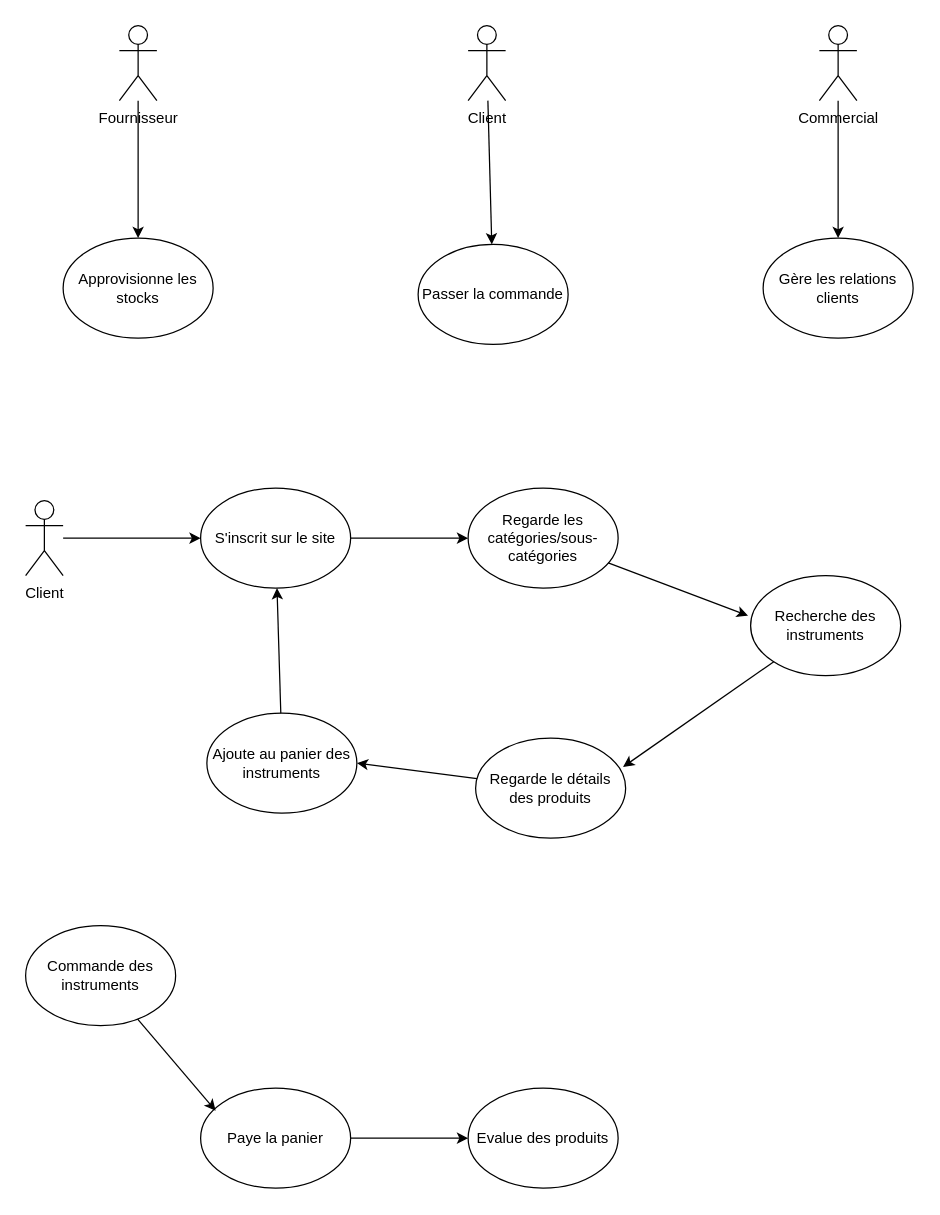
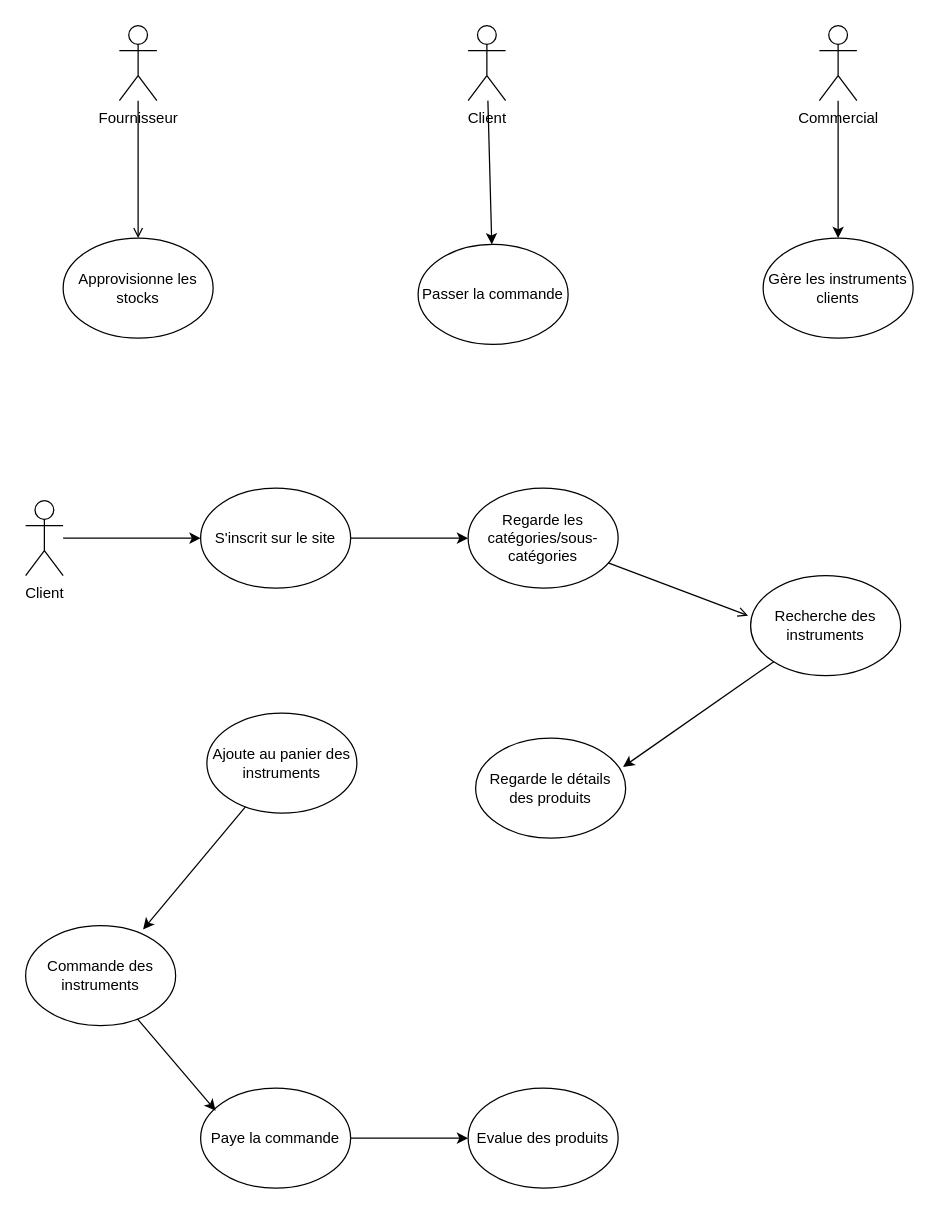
edge "Fournisseur" -> "Approvisionne les stocks": arrowhead classic -> open
node "Gère les relations clients": label "Gère les relations clients" -> "Gère les instruments clients"
edge "Regarde les catégories/sous-catégories" -> "Recherche des instruments": arrowhead classic -> open
edge "Ajoute au panier des instruments" -> "S'inscrit sur le site": now "Ajoute au panier des instruments" -> "Commande des instruments"
edge "Regarde le détails des produits" -> "Ajoute au panier des instruments": removed
node "Paye la panier": label "Paye la panier" -> "Paye la commande"
